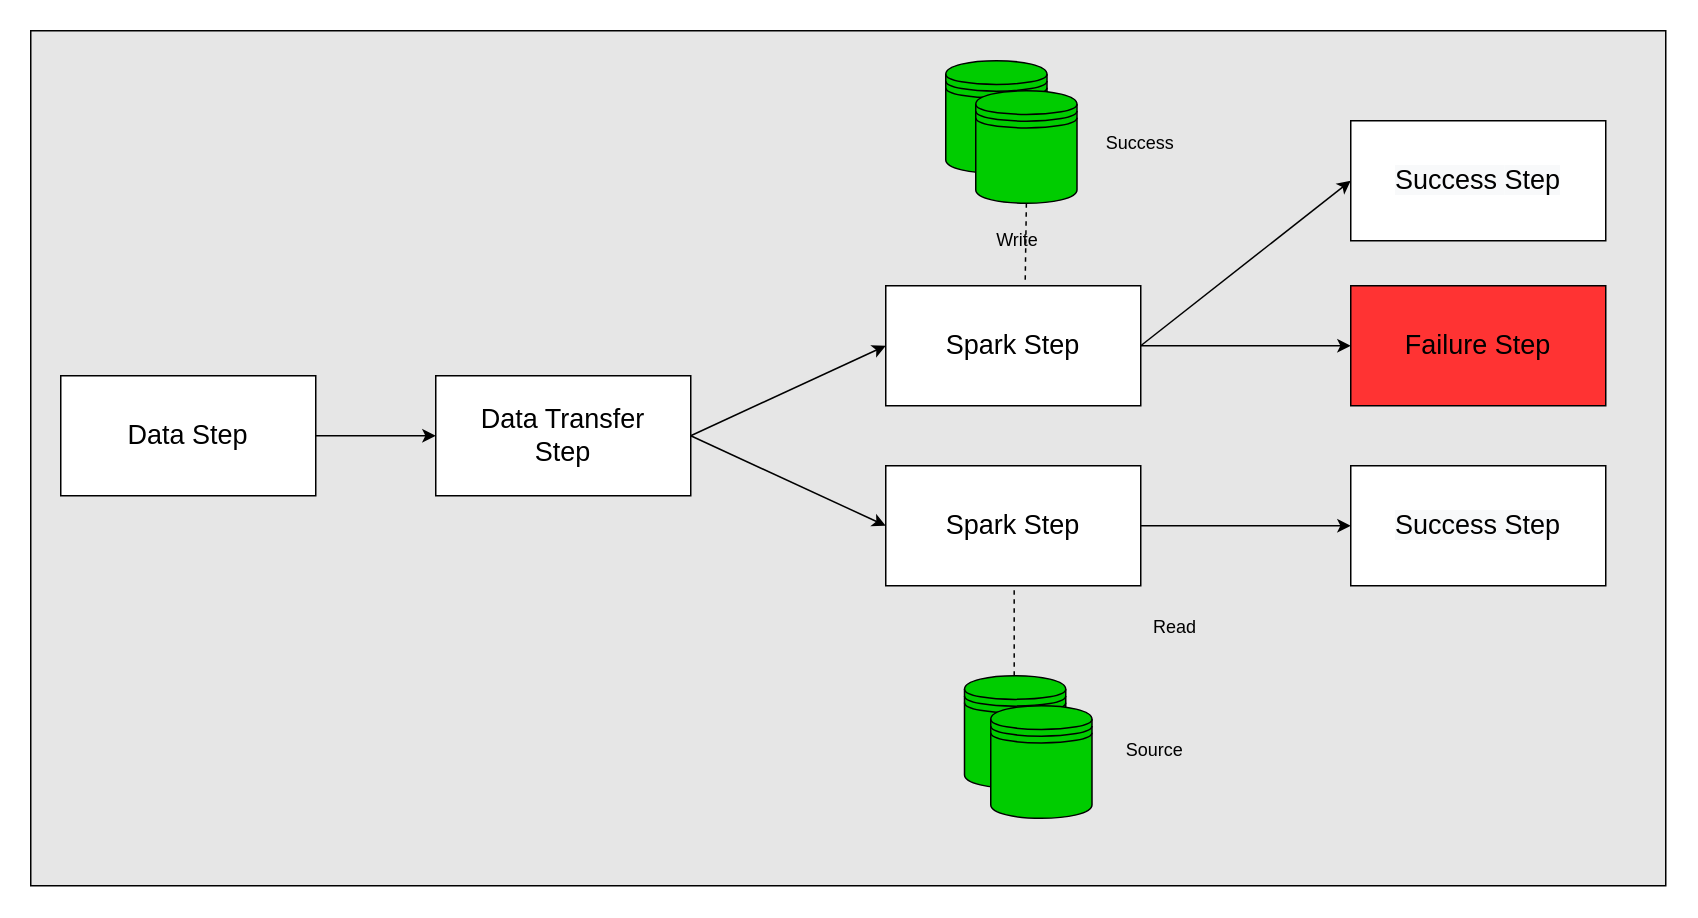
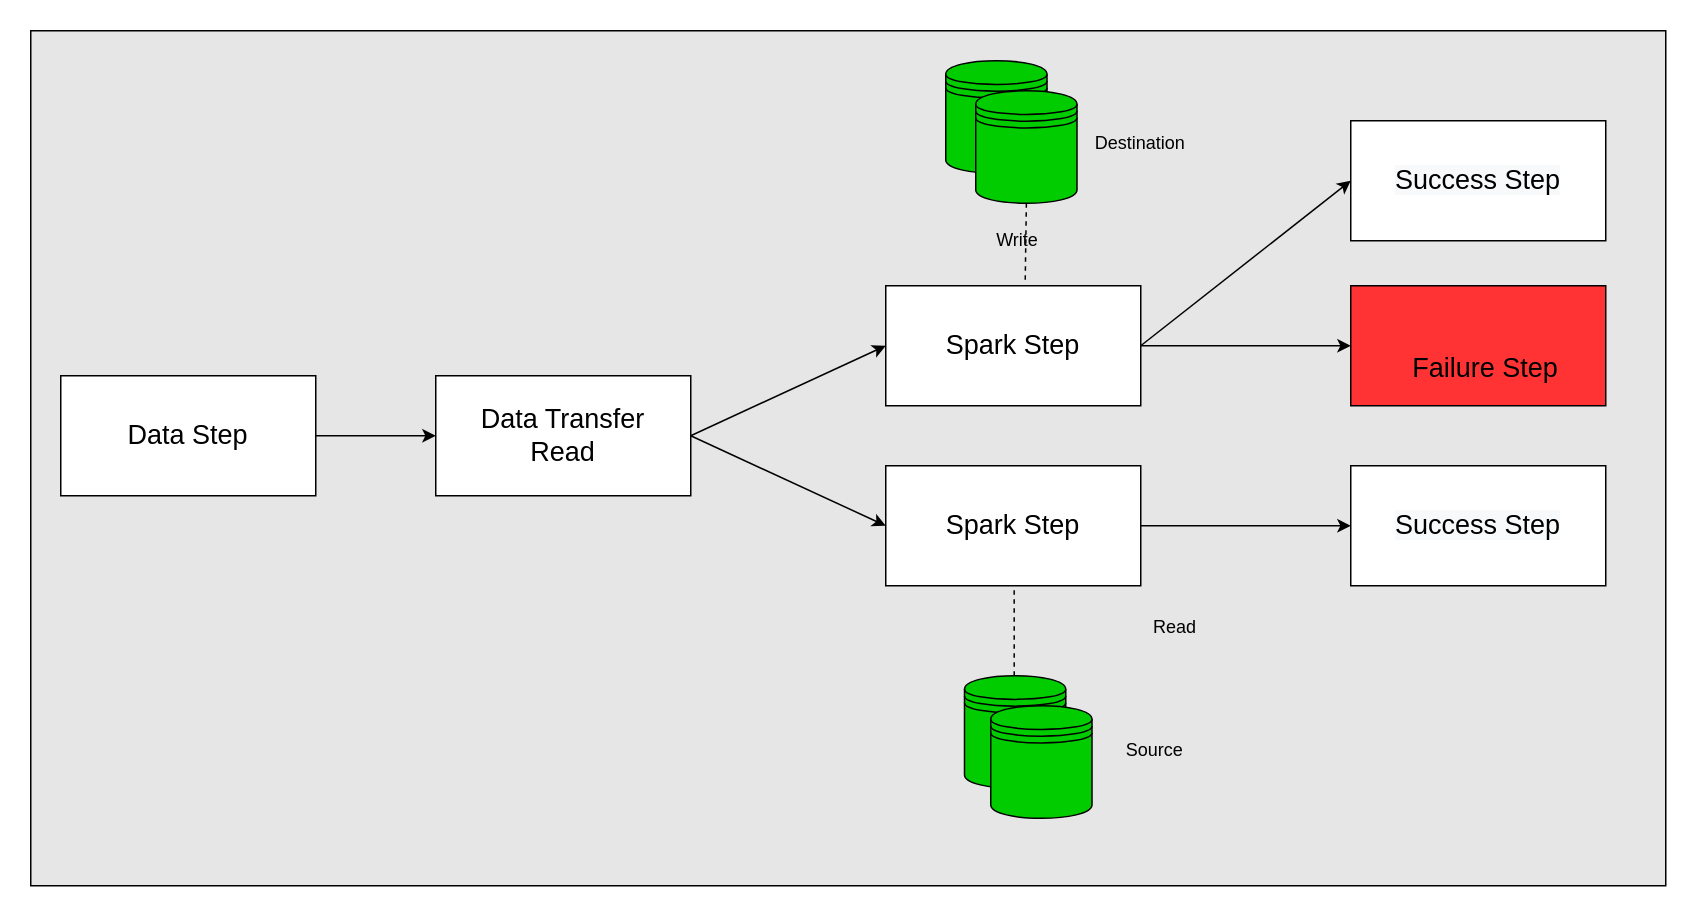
node "Success": label "Success" -> "Destination"
node "Failure Step": moved (1478, 346) -> (1486, 368)
node "Data Transfer Step": label "Data Transfer Step" -> "Data Transfer Read"
